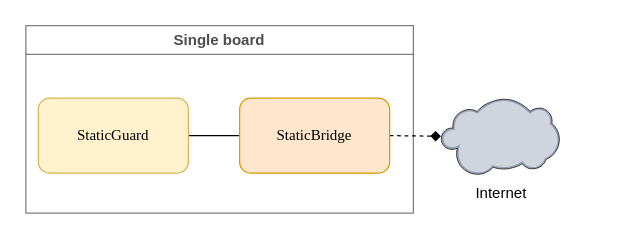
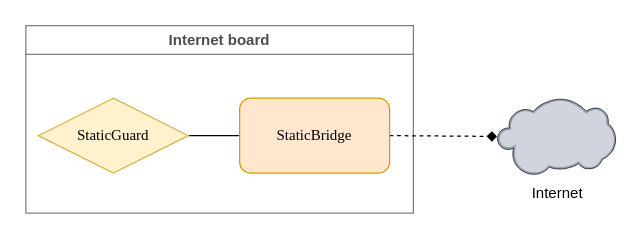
node "Single board": label "Single board" -> "Internet board"
node "StaticGuard": shape rounded rectangle -> diamond
node "Internet": moved (500, 137) -> (556, 137)
